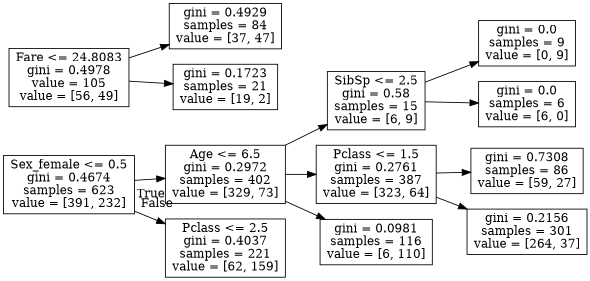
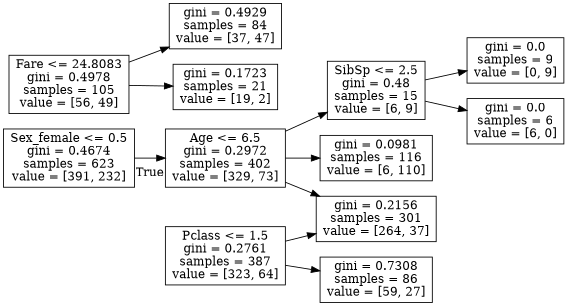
node "Fare <= 24.8083 gini = 0.4978 value = 105 value = [56, 49]": label "Fare <= 24.8083 gini = 0.4978 value = 105 value = [56, 49]" -> "Fare <= 24.8083 gini = 0.4978 samples = 105 value = [56, 49]"
node "SibSp <= 2.5 gini = 0.58 samples = 15 value = [6, 9]": label "SibSp <= 2.5 gini = 0.58 samples = 15 value = [6, 9]" -> "SibSp <= 2.5 gini = 0.48 samples = 15 value = [6, 9]"
edge "Age <= 6.5 gini = 0.2972 samples = 402 value = [329, 73]" -> "Pclass <= 1.5 gini = 0.2761 samples = 387 value = [323, 64]": now "Age <= 6.5 gini = 0.2972 samples = 402 value = [329, 73]" -> "gini = 0.2156 samples = 301 value = [264, 37]"
node "Pclass <= 2.5 gini = 0.4037 samples = 221 value = [62, 159]": removed
